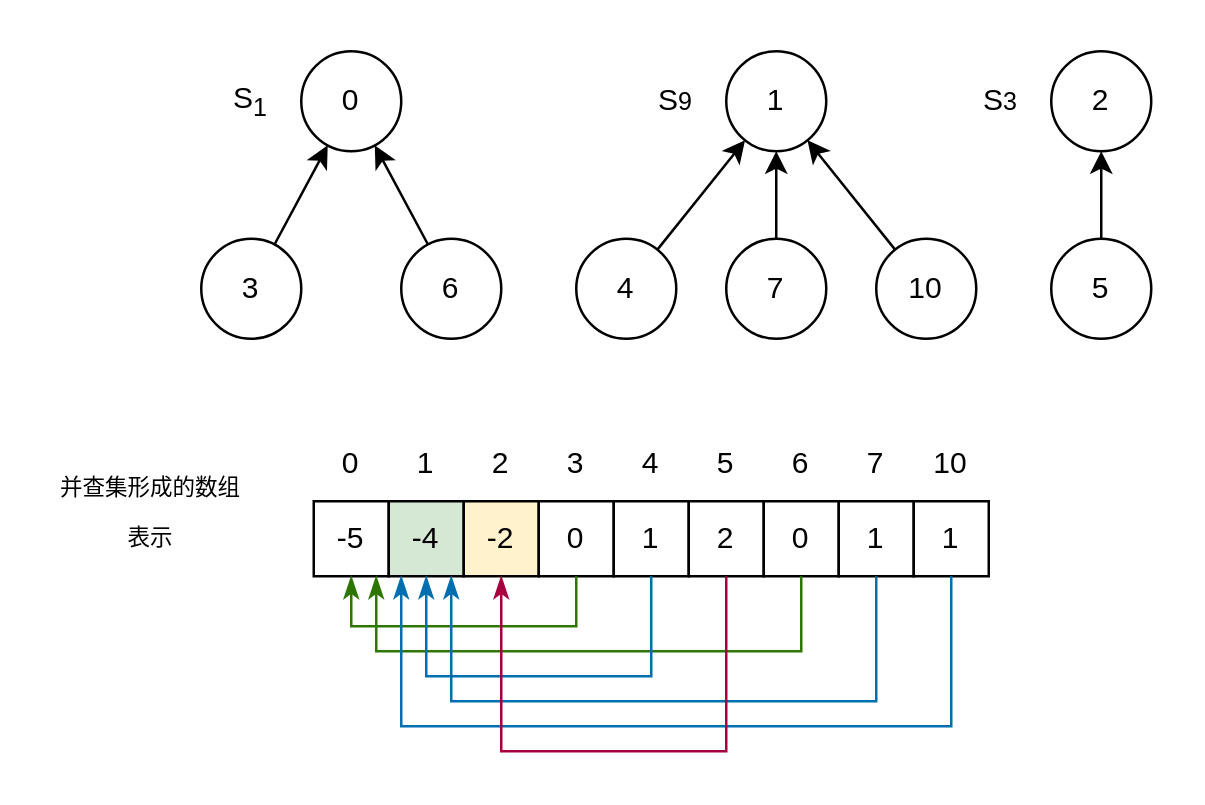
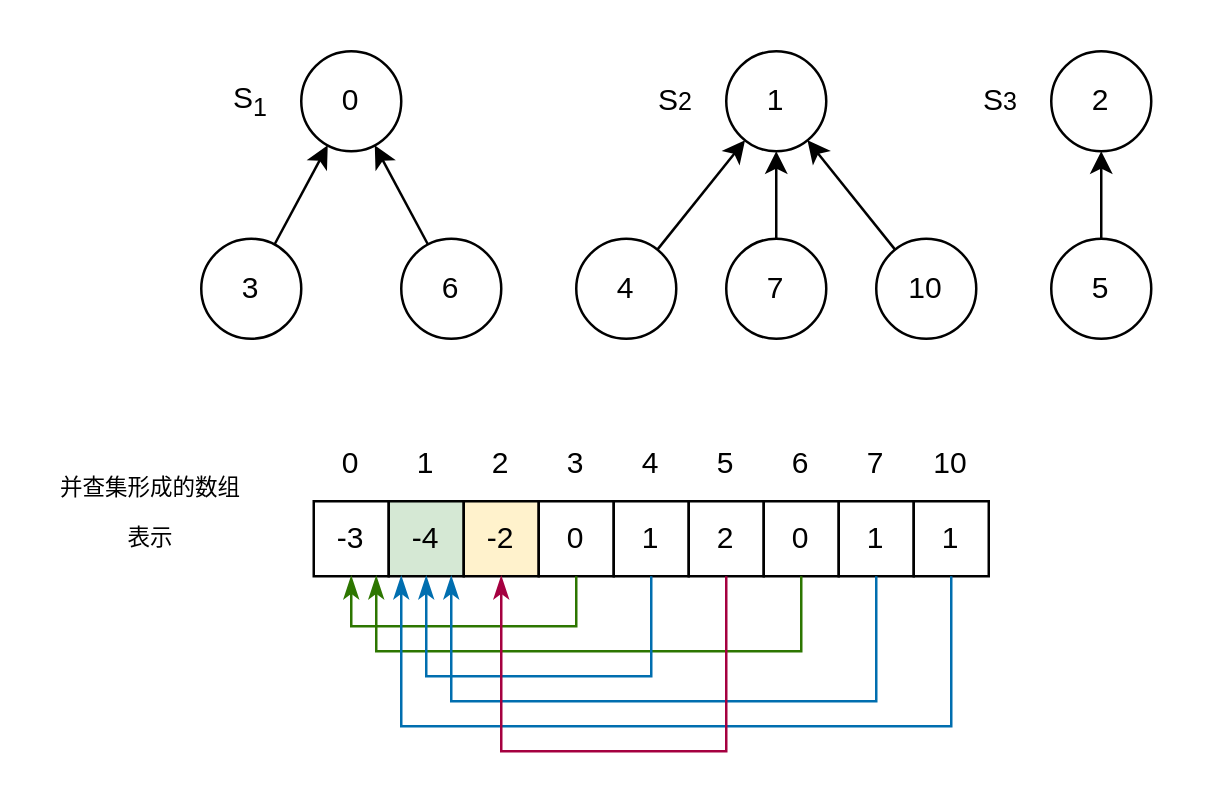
node "S9": label "S9" -> "S2"
node "-5": label "-5" -> "-3"
